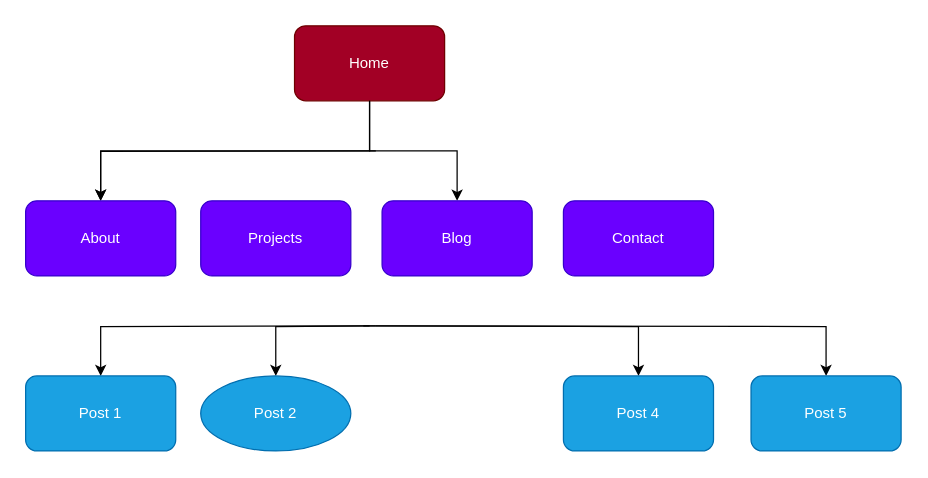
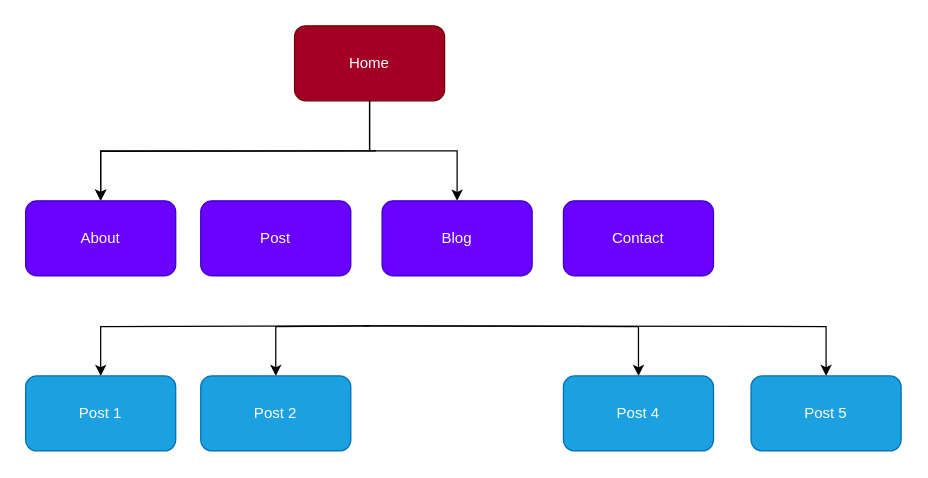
node "Projects": label "Projects" -> "Post"
node "Post 2": shape ellipse -> rounded rectangle
